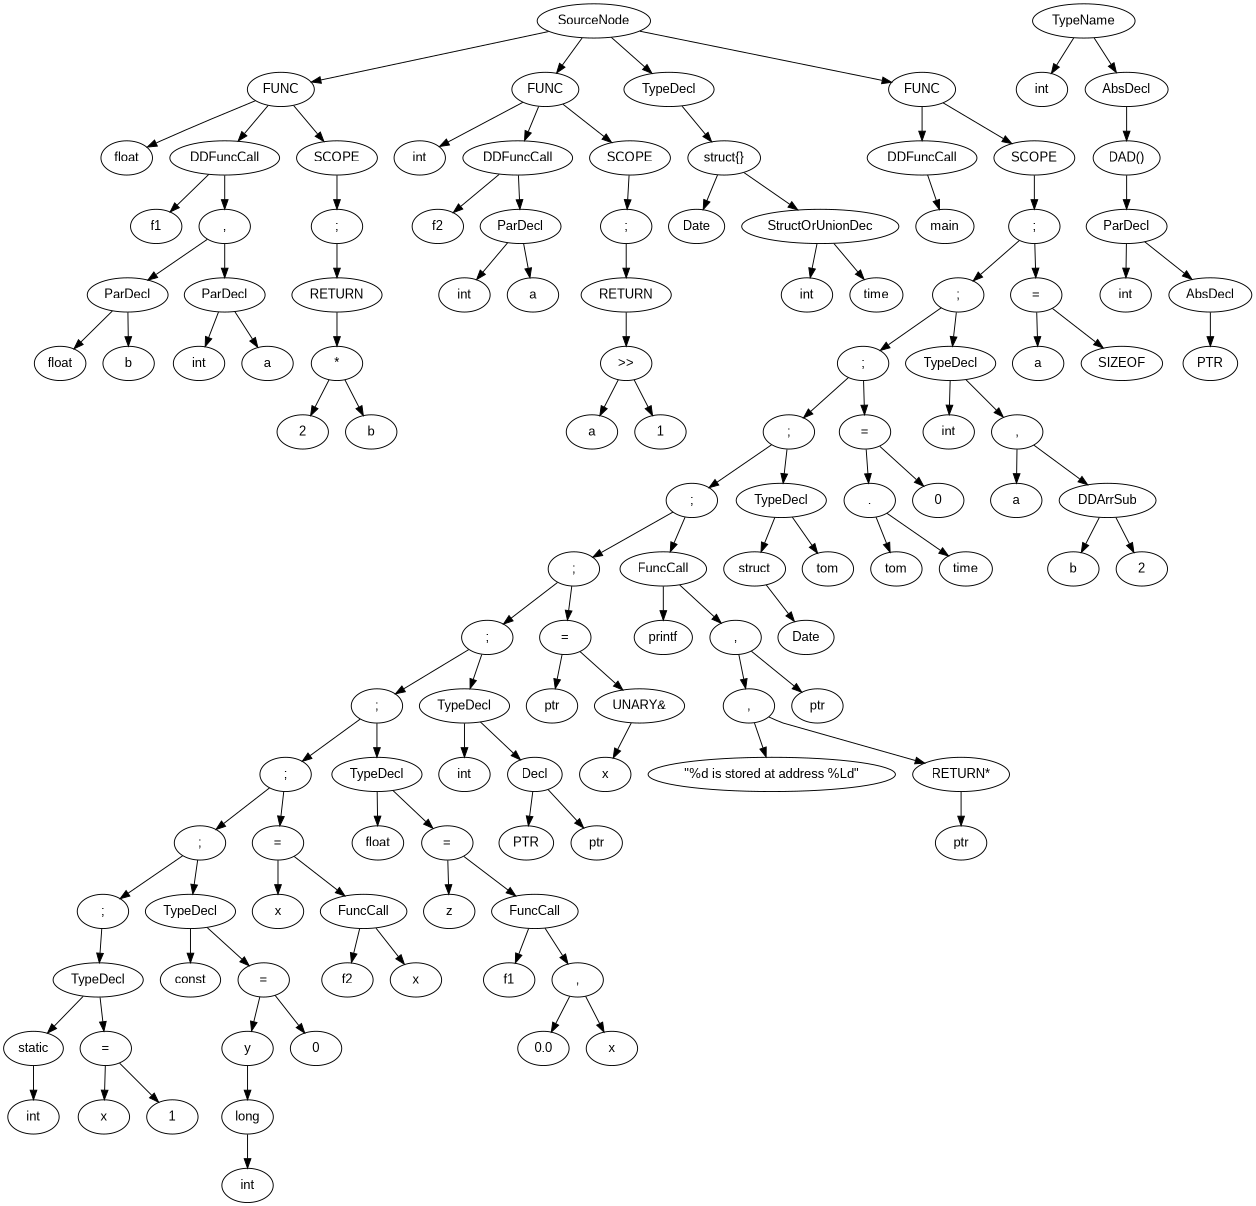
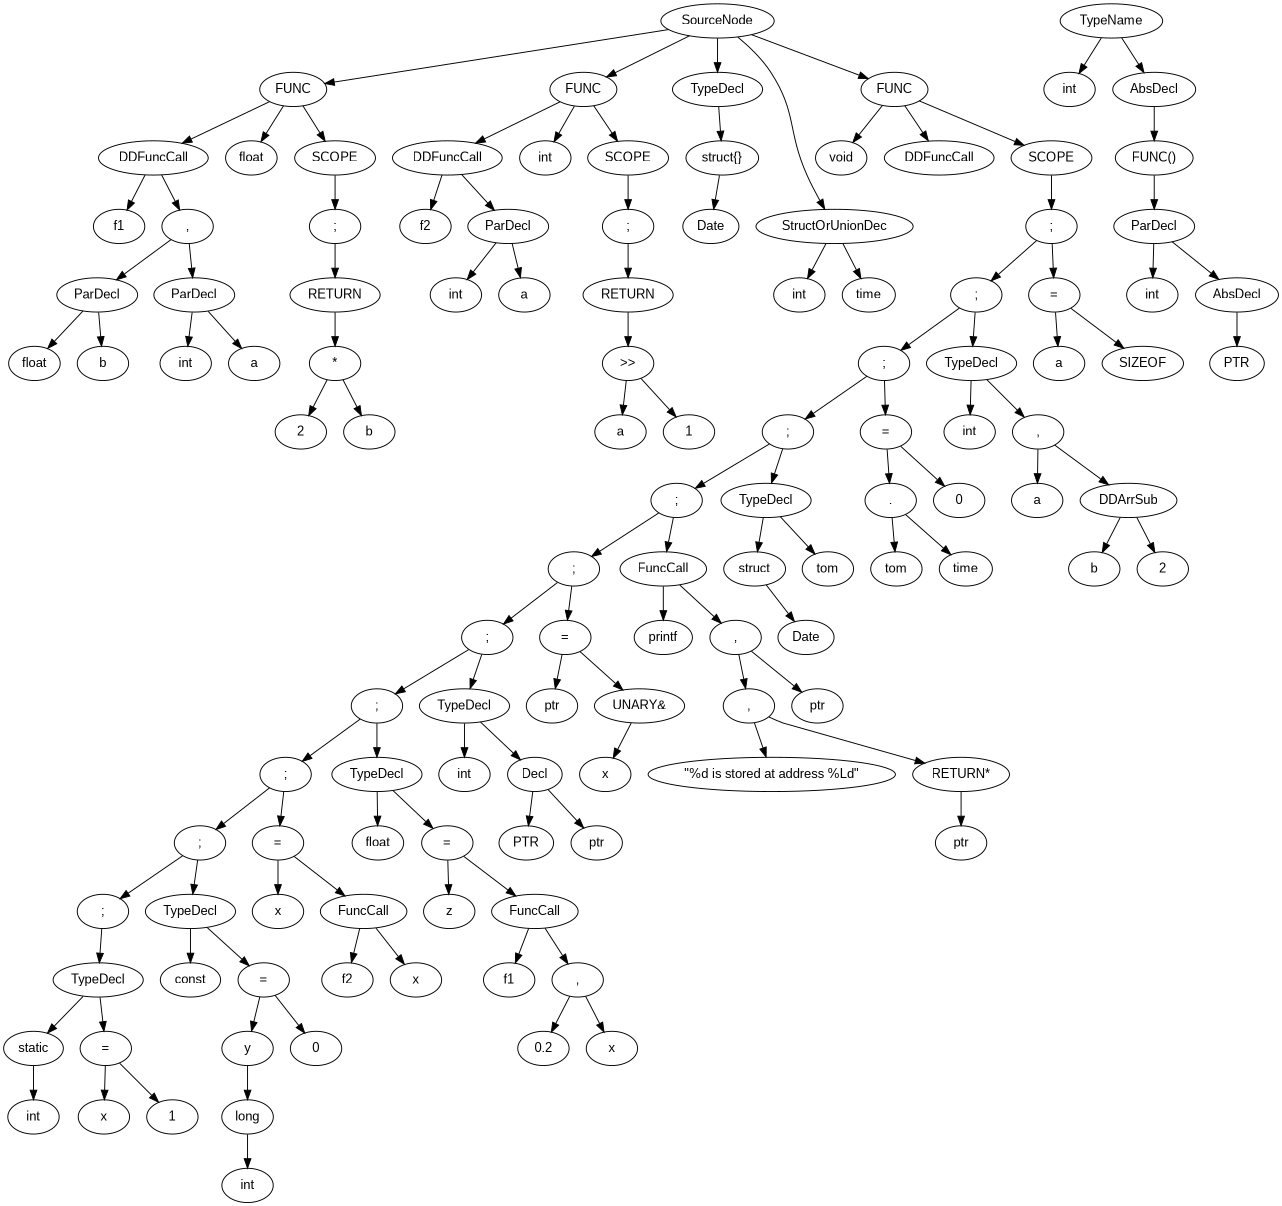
node "void": added
node "DAD()": label "DAD()" -> "FUNC()"
edge "struct{}" -> "StructOrUnionDec": now "SourceNode" -> "StructOrUnionDec"
node "main": removed
node "0.0": label "0.0" -> "0.2"
